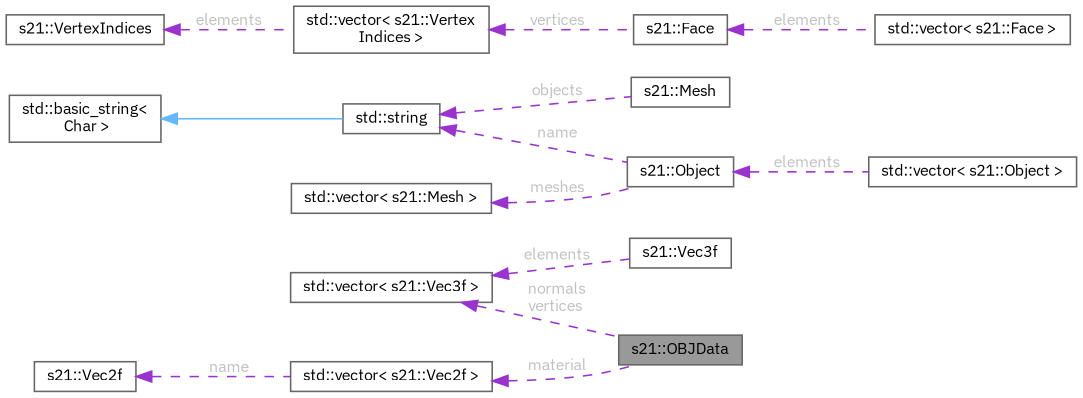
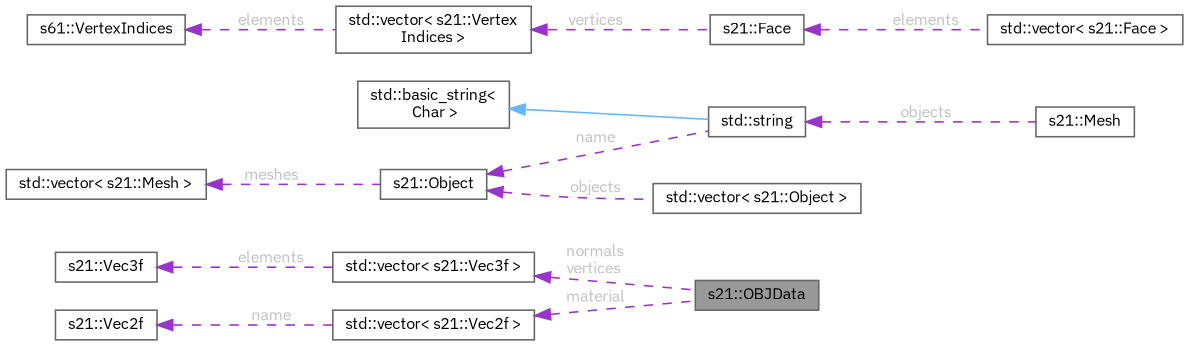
node "s21::VertexIndices": label "s21::VertexIndices" -> "s61::VertexIndices"
edge "s21::Object" -> "std::string": reversed
edge "std::vector< s21::Object >" -> "s21::Object": label " elements" -> " objects"
edge "s21::Vec3f" -> "std::vector< s21::Vec3f >": reversed
